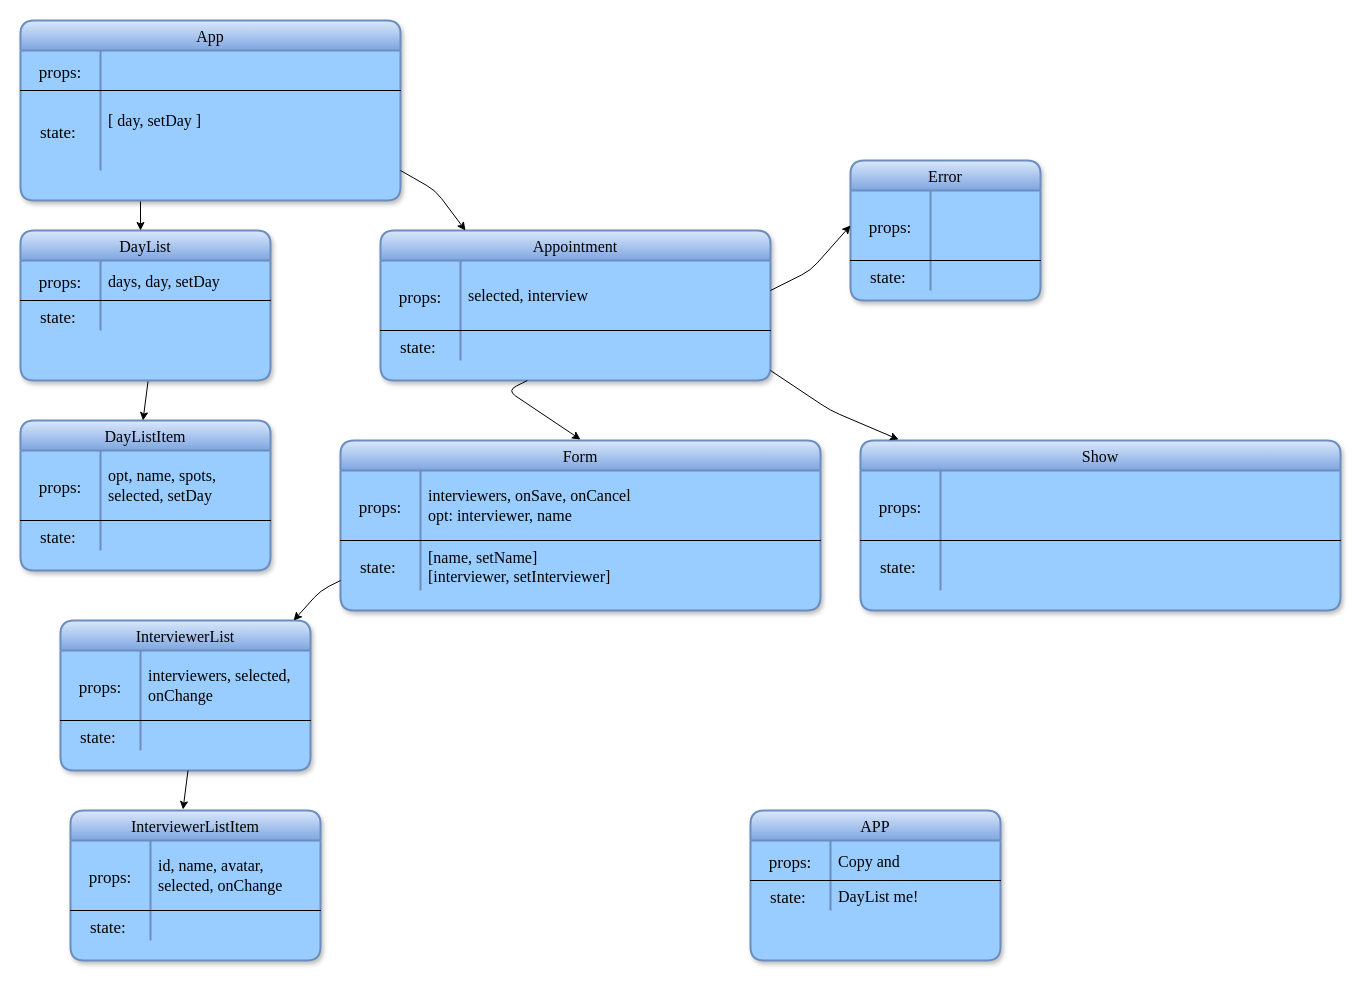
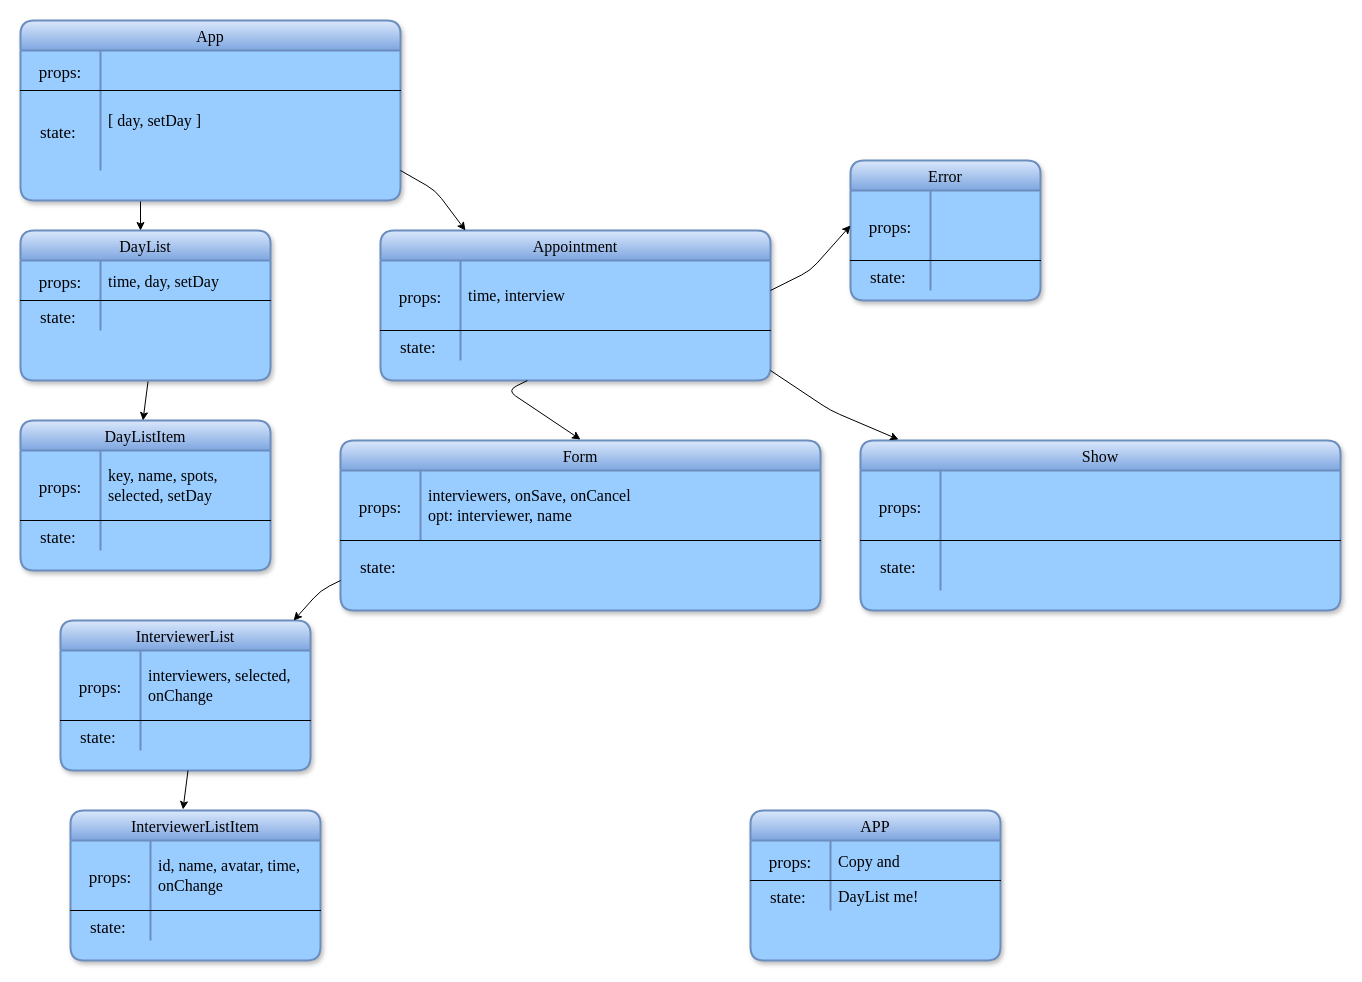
node "days, day, setDay": label "days, day, setDay" -> "time, day, setDay"
node "selected, interview": label "selected, interview" -> "time, interview"
node "opt, name, spots, selected, setDay": label "opt, name, spots, selected, setDay" -> "key, name, spots, selected, setDay"
node "[name, setName] [interviewer, setInterviewer]": removed
node "id, name, avatar, selected, onChange": label "id, name, avatar, selected, onChange" -> "id, name, avatar, time, onChange"
